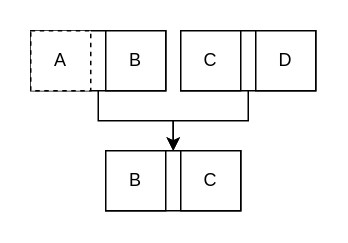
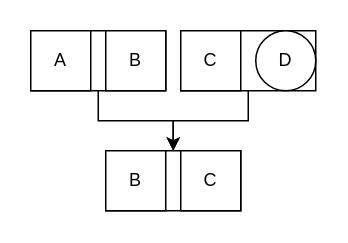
node "A": style dashed -> solid
node "D": shape rectangle -> ellipse
